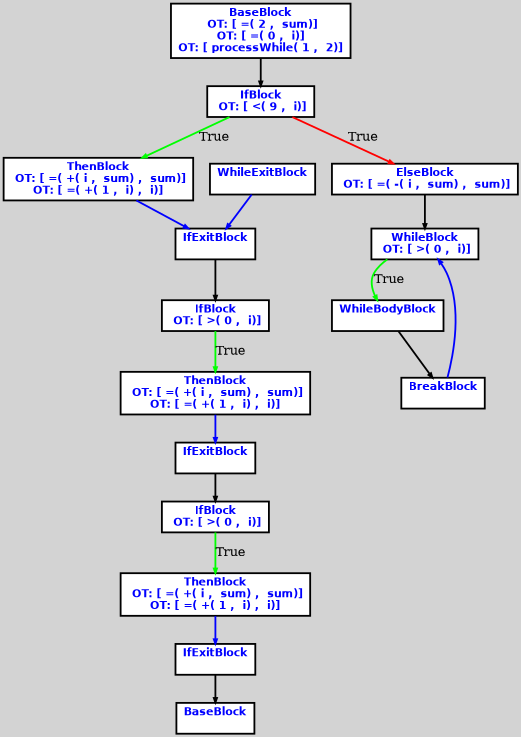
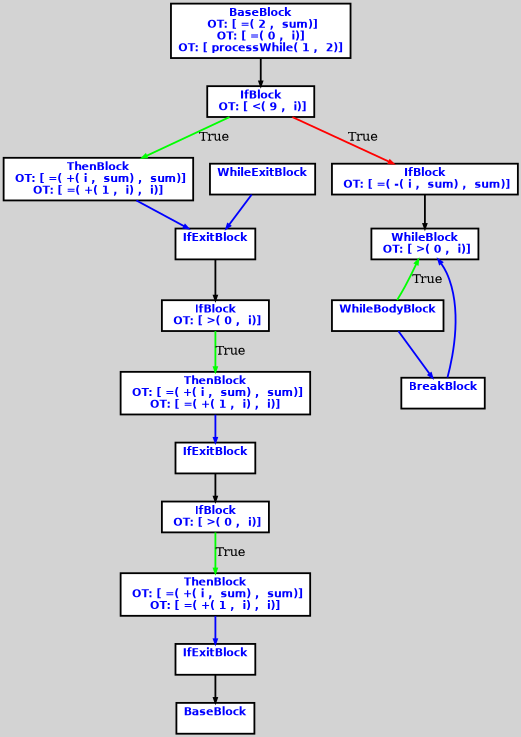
node "ElseBlock OT: [ =( -( i ,  sum) ,  sum)]": label "ElseBlock OT: [ =( -( i ,  sum) ,  sum)]" -> "IfBlock OT: [ =( -( i ,  sum) ,  sum)]"
edge "WhileBlock OT: [ >( 0 ,  i)]" -> "WhileBodyBlock": reversed
edge "WhileBodyBlock" -> "BreakBlock": color black -> blue
